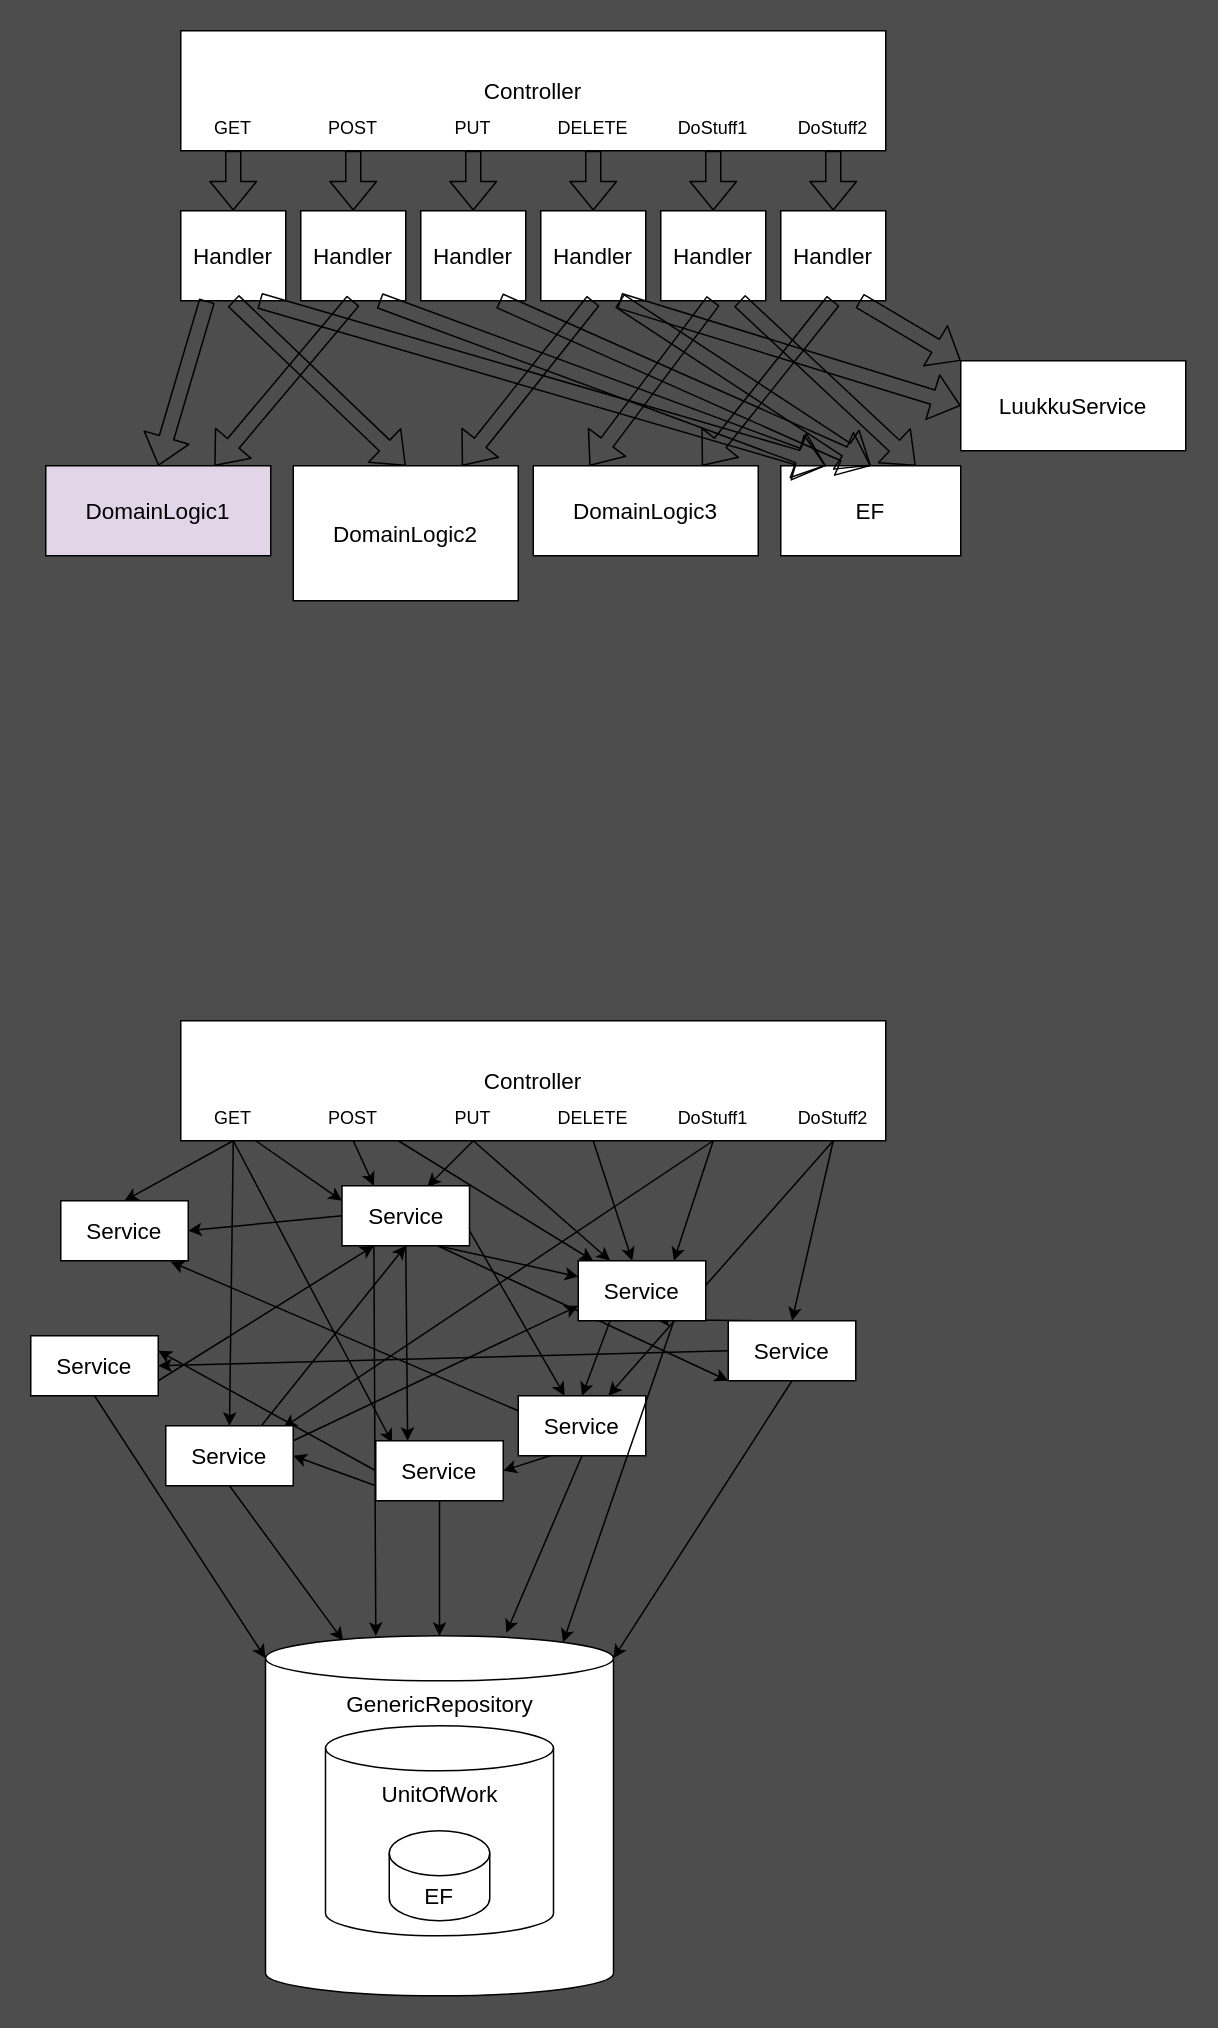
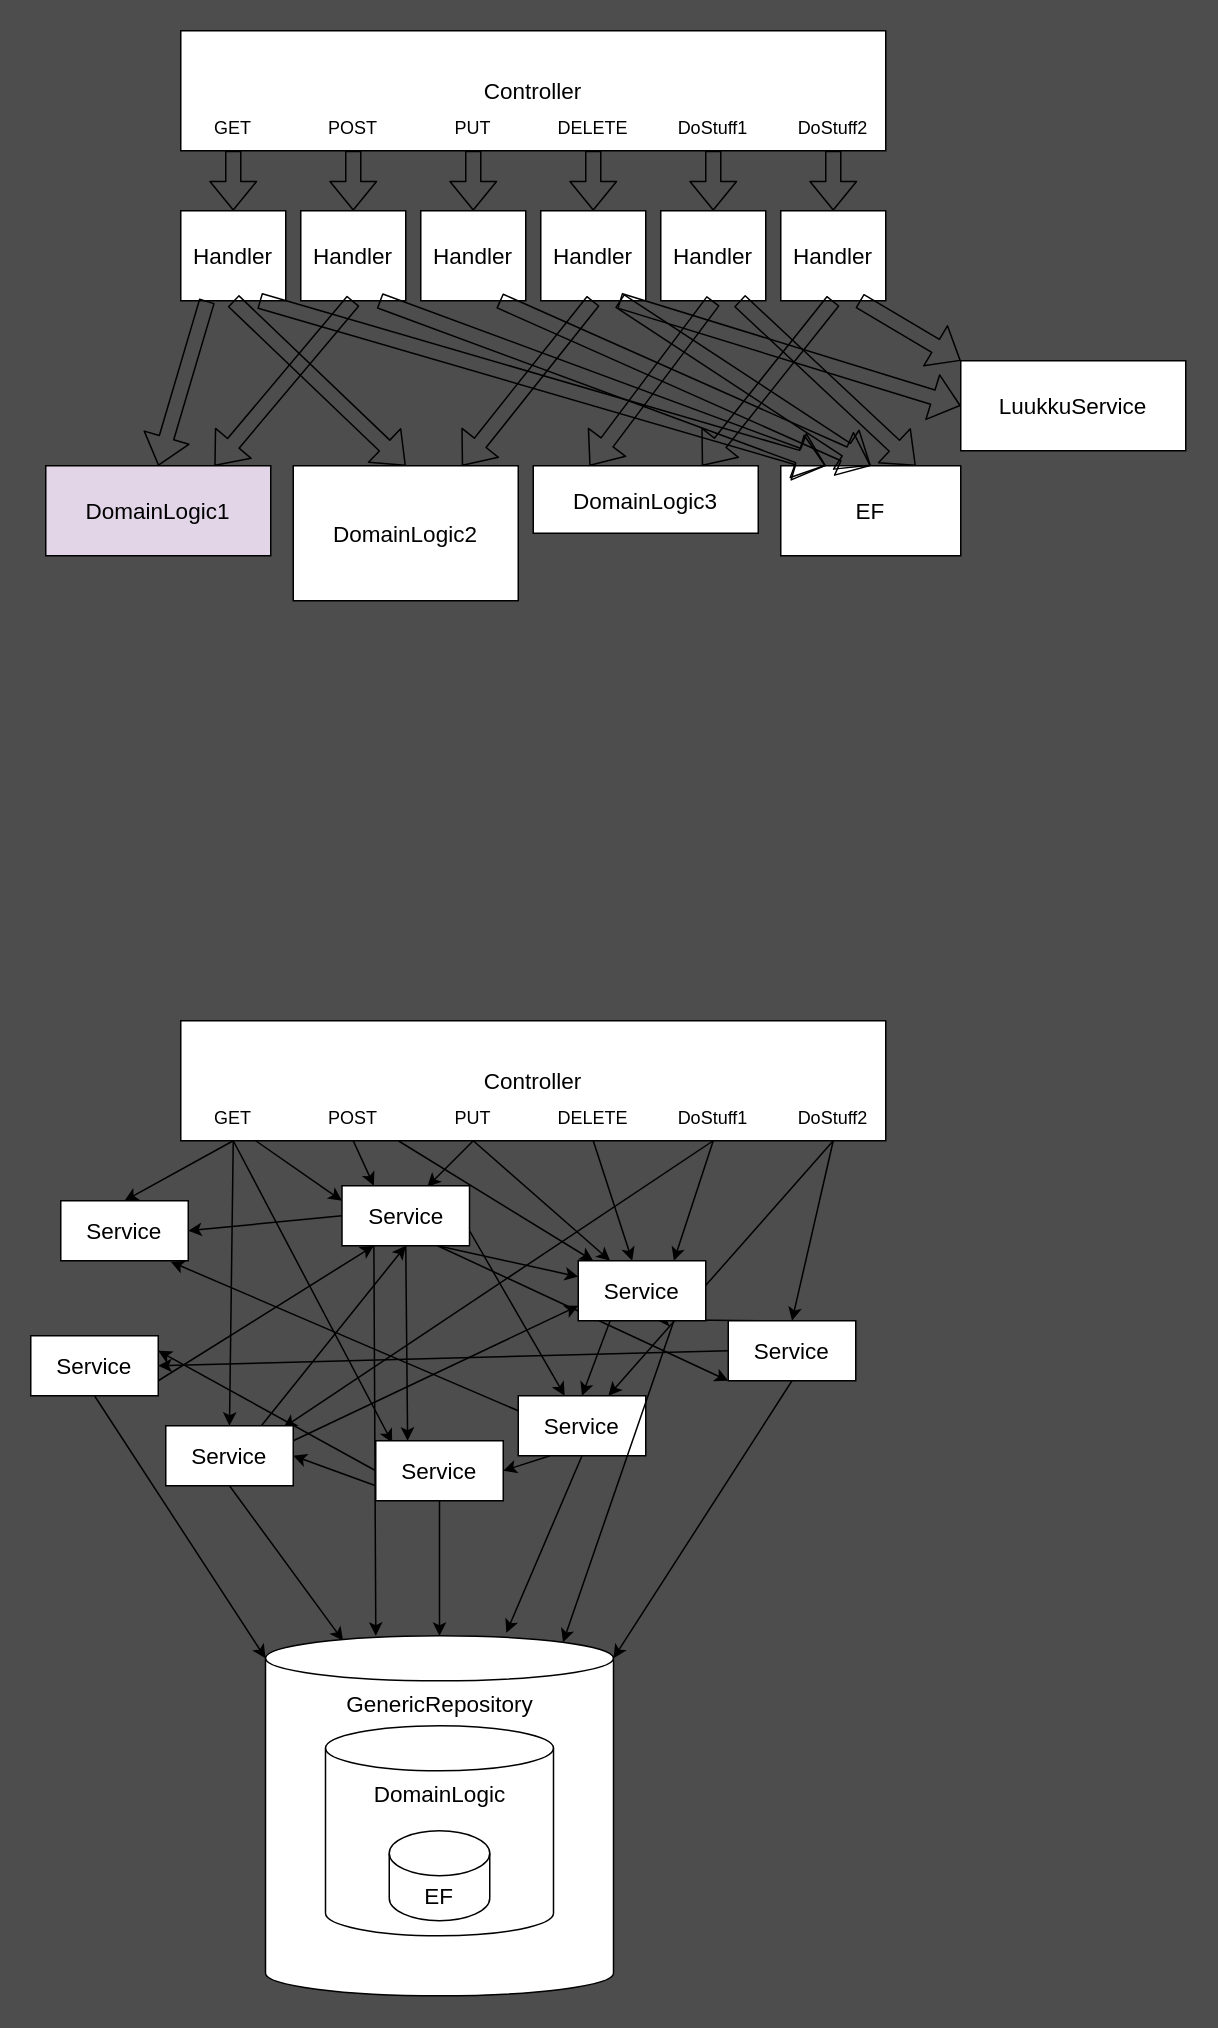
node "DomainLogic3": size 225x90 -> 225x68
node "UnitOfWork": label "UnitOfWork" -> "DomainLogic"
